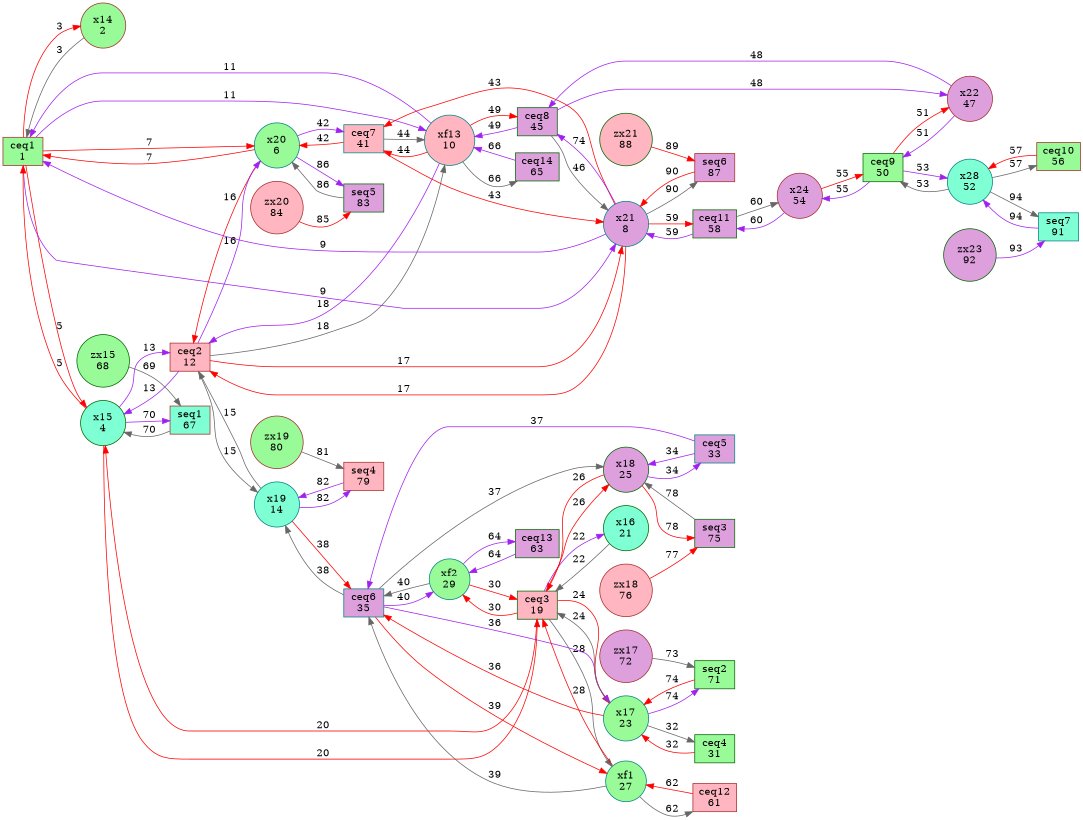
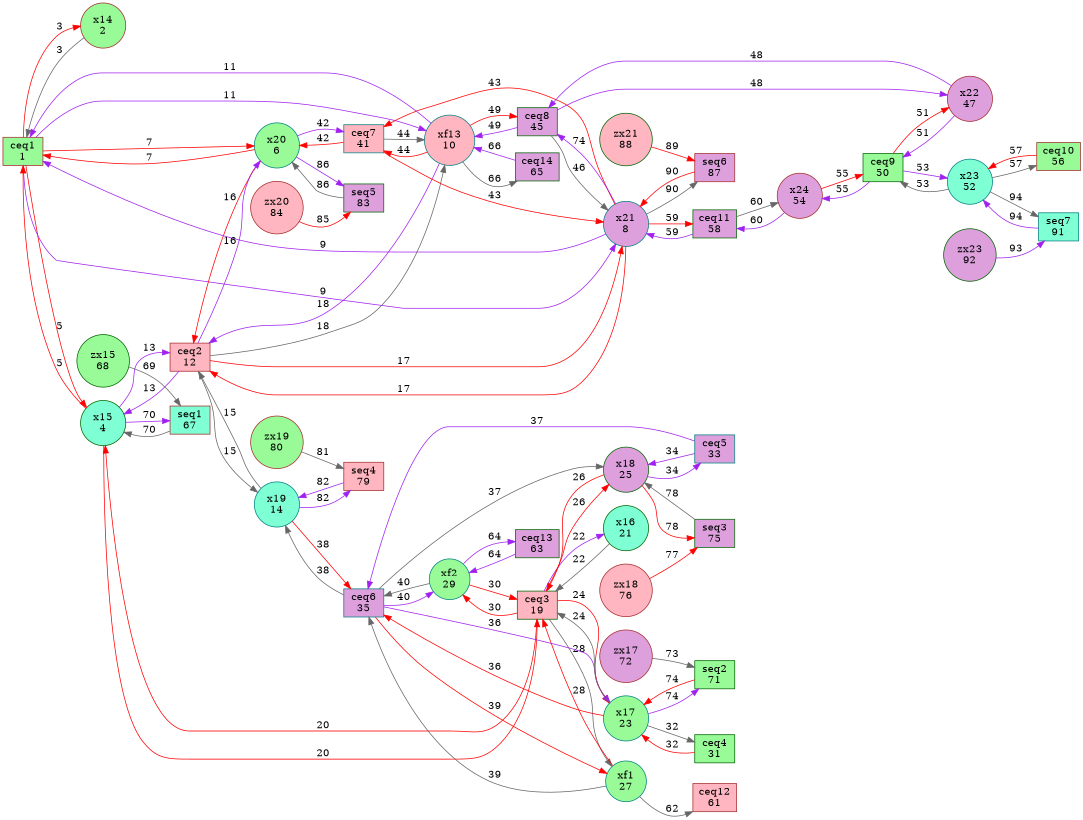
node "x28 52": label "x28 52" -> "x23 52"
edge "ceq12 61" -> "xf1 27": removed, label "62"
